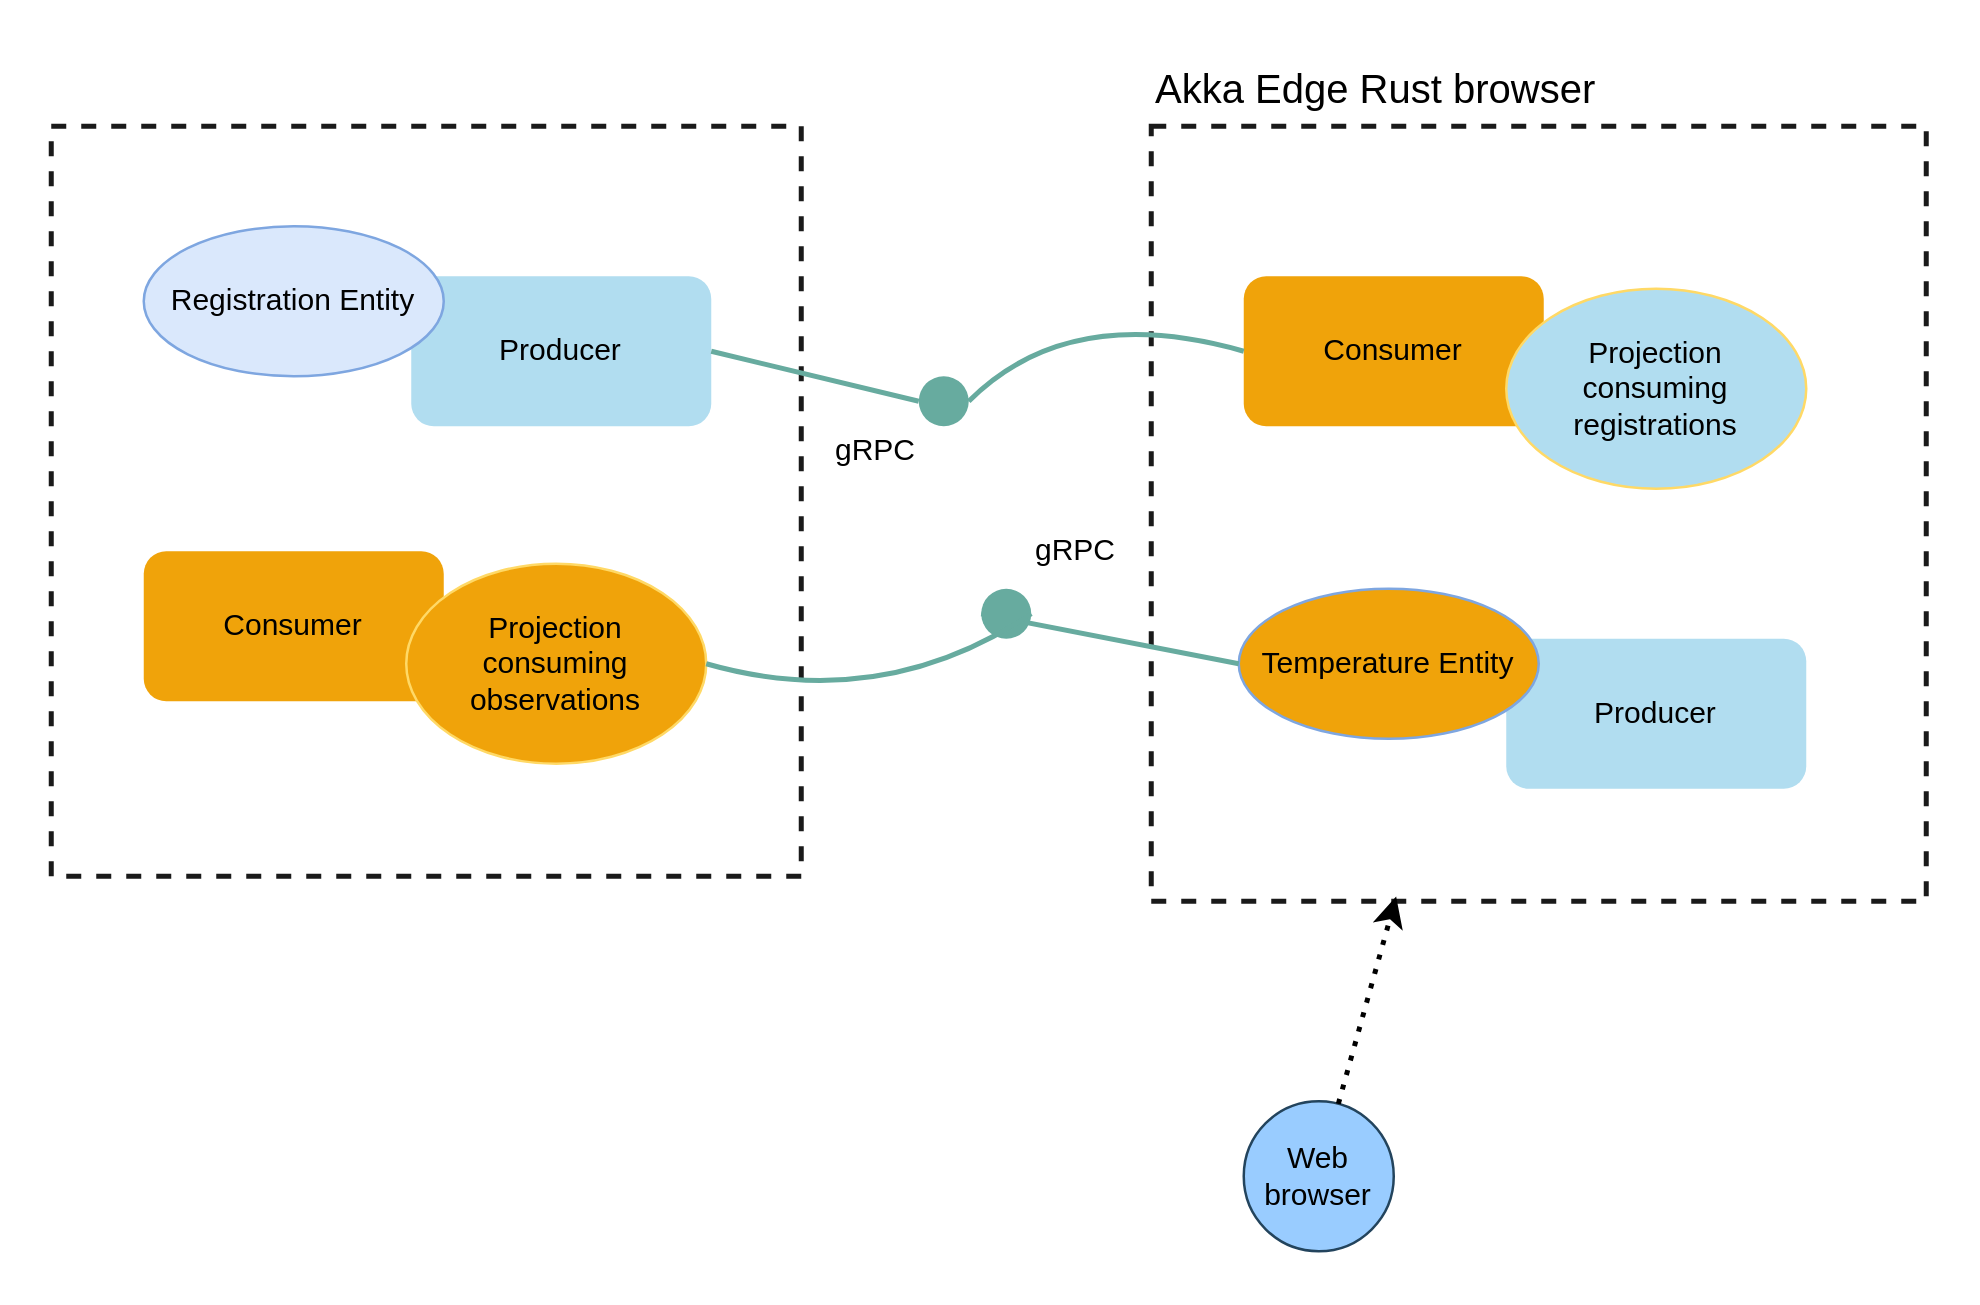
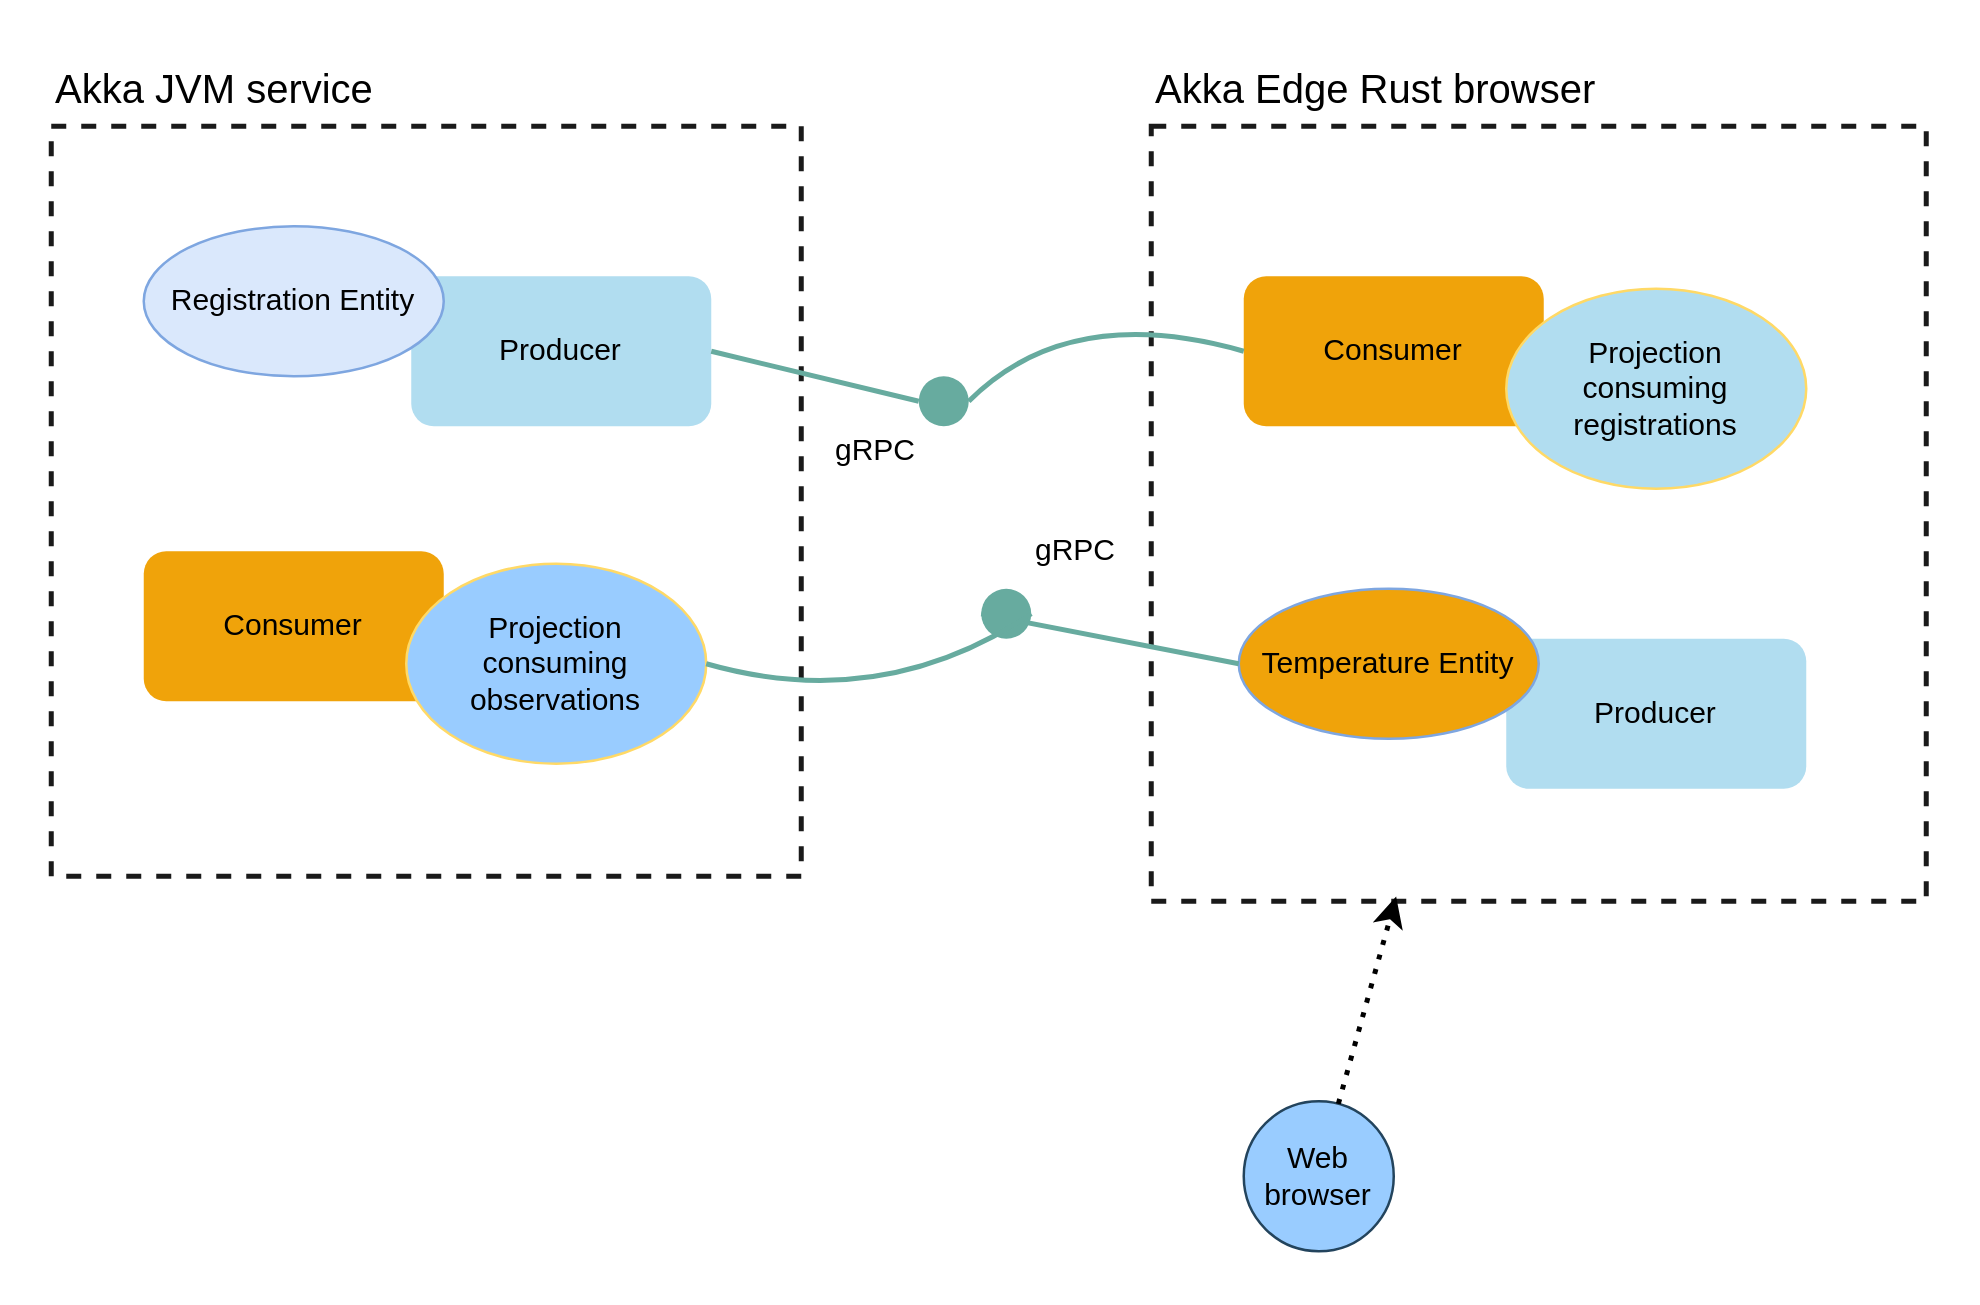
node "Akka JVM service": added
node "Projection consuming observations": fillcolor #f0a30a -> #99ccff
